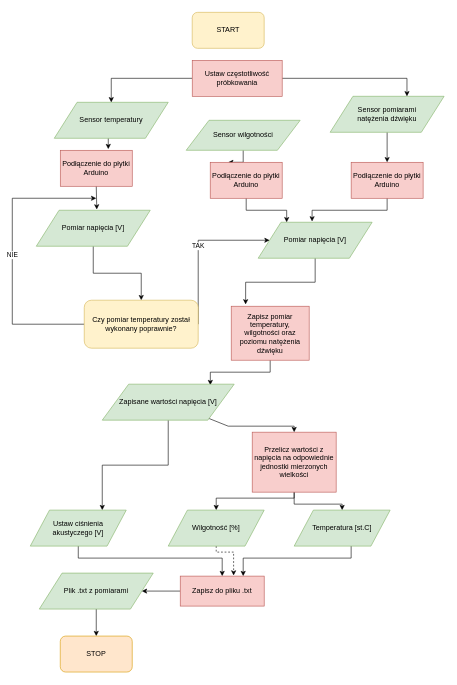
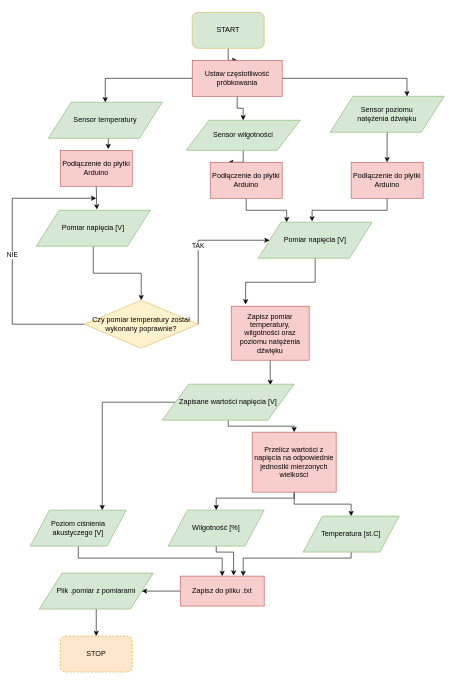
node "START": fillcolor #fff2cc -> #d5e8d4
edge "START" -> "Ustaw częstotliwość próbkowania": added
edge "Ustaw częstotliwość próbkowania" -> "Sensor wilgotności": added
node "Sensor pomiarami natężenia dźwięku": label "Sensor pomiarami natężenia dźwięku" -> "Sensor poziomu natężenia dźwięku"
node "Sensor temperatury": moved (111, 120) -> (105, 120)
node "Czy pomiar temperatury został wykonany poprawnie?": shape rounded rectangle -> diamond
node "Zapisane wartości napięcia [V]": moved (168, 402) -> (228, 402)
node "Ustaw ciśnienia akustyczego [V]": label "Ustaw ciśnienia akustyczego [V]" -> "Poziom ciśnienia akustyczego [V]"
node "Temperatura [st.C]": moved (342, 528) -> (351, 534)
edge "Wilgotność [%]" -> "Zapisz do pliku .txt": style dashed -> solid
node "Plik .txt z pomiarami": label "Plik .txt z pomiarami" -> "Plik .pomiar z pomiarami"
node "STOP": style solid -> dashed
